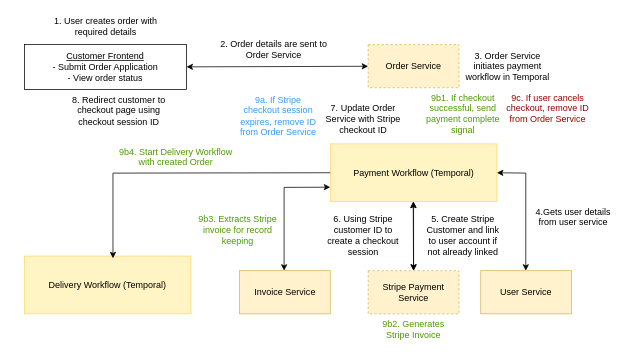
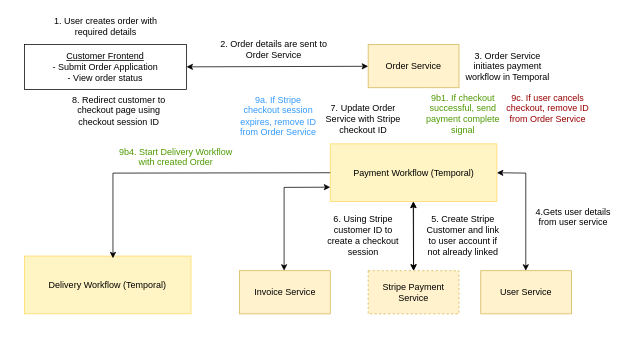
node "Order Service": style dashed -> solid
node "9b3. Extracts Stripe invoice for record keeping": removed
node "9b2. Generates Stripe Invoice": removed
